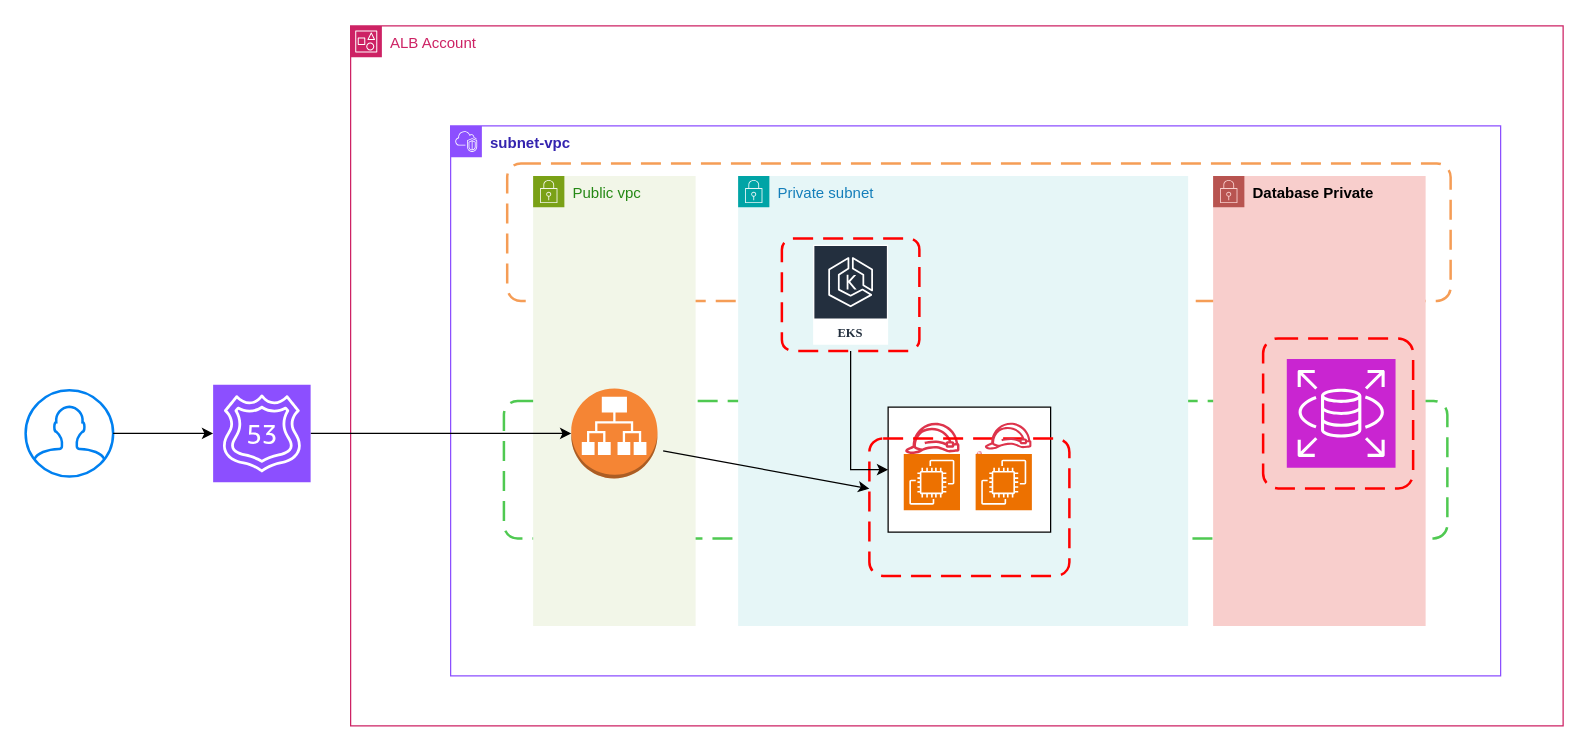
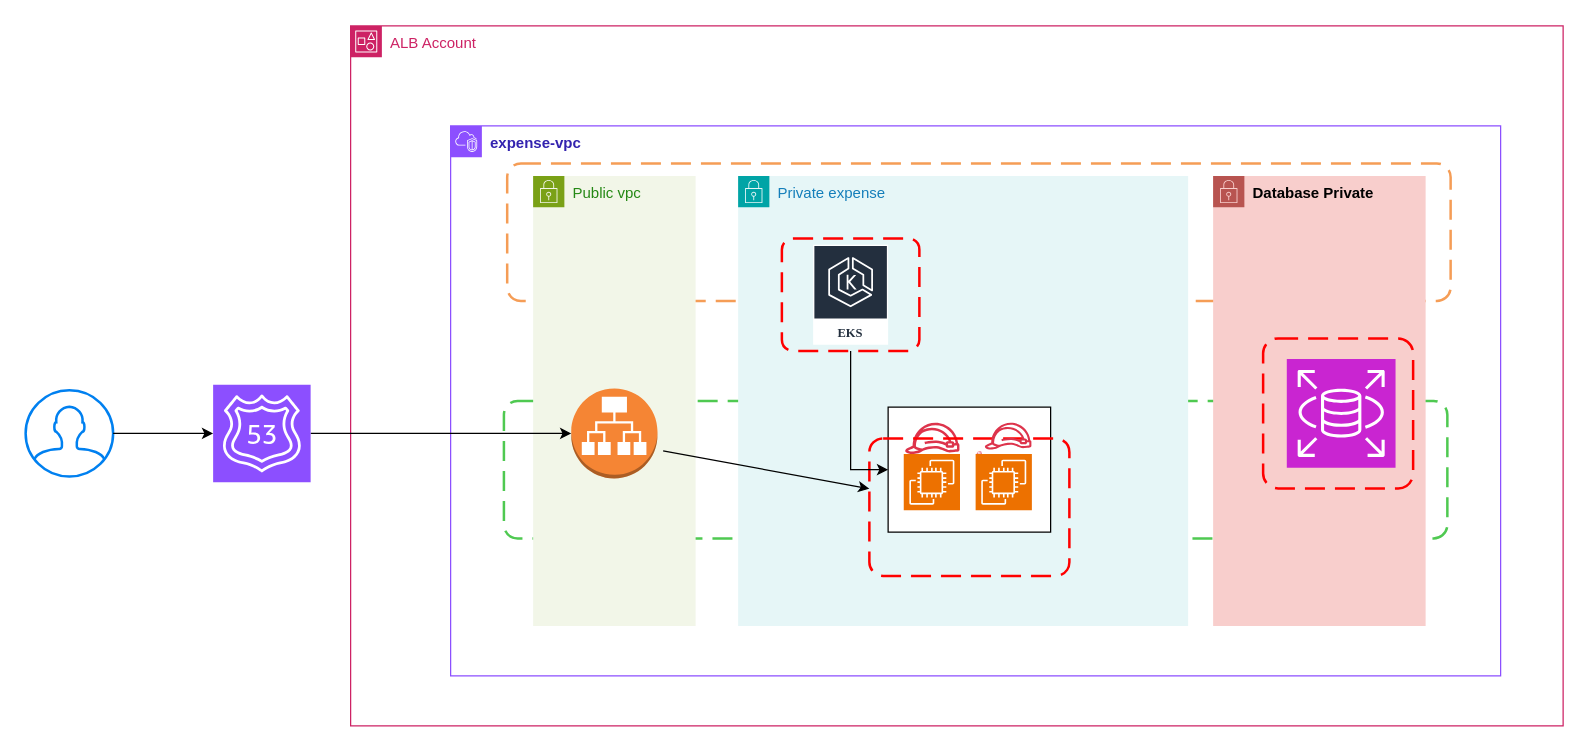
node "subnet-vpc": label "subnet-vpc" -> "expense-vpc"
node "Private subnet": label "Private subnet" -> "Private expense"
